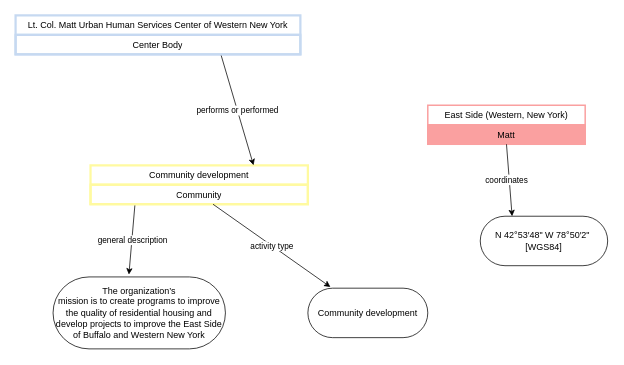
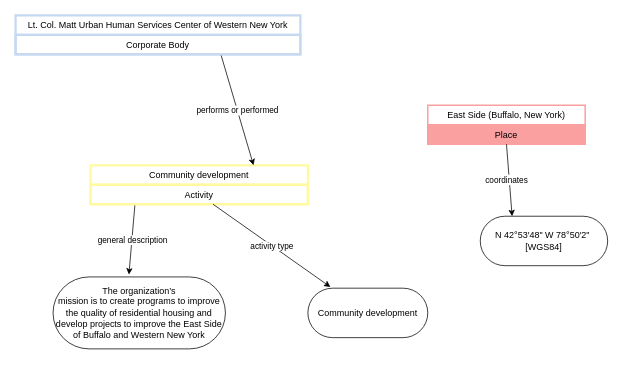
node "Center Body": label "Center Body" -> "Corporate Body"
node "East Side (Western, New York)": label "East Side (Western, New York)" -> "East Side (Buffalo, New York)"
node "Matt": label "Matt" -> "Place"
node "Community": label "Community" -> "Activity"
